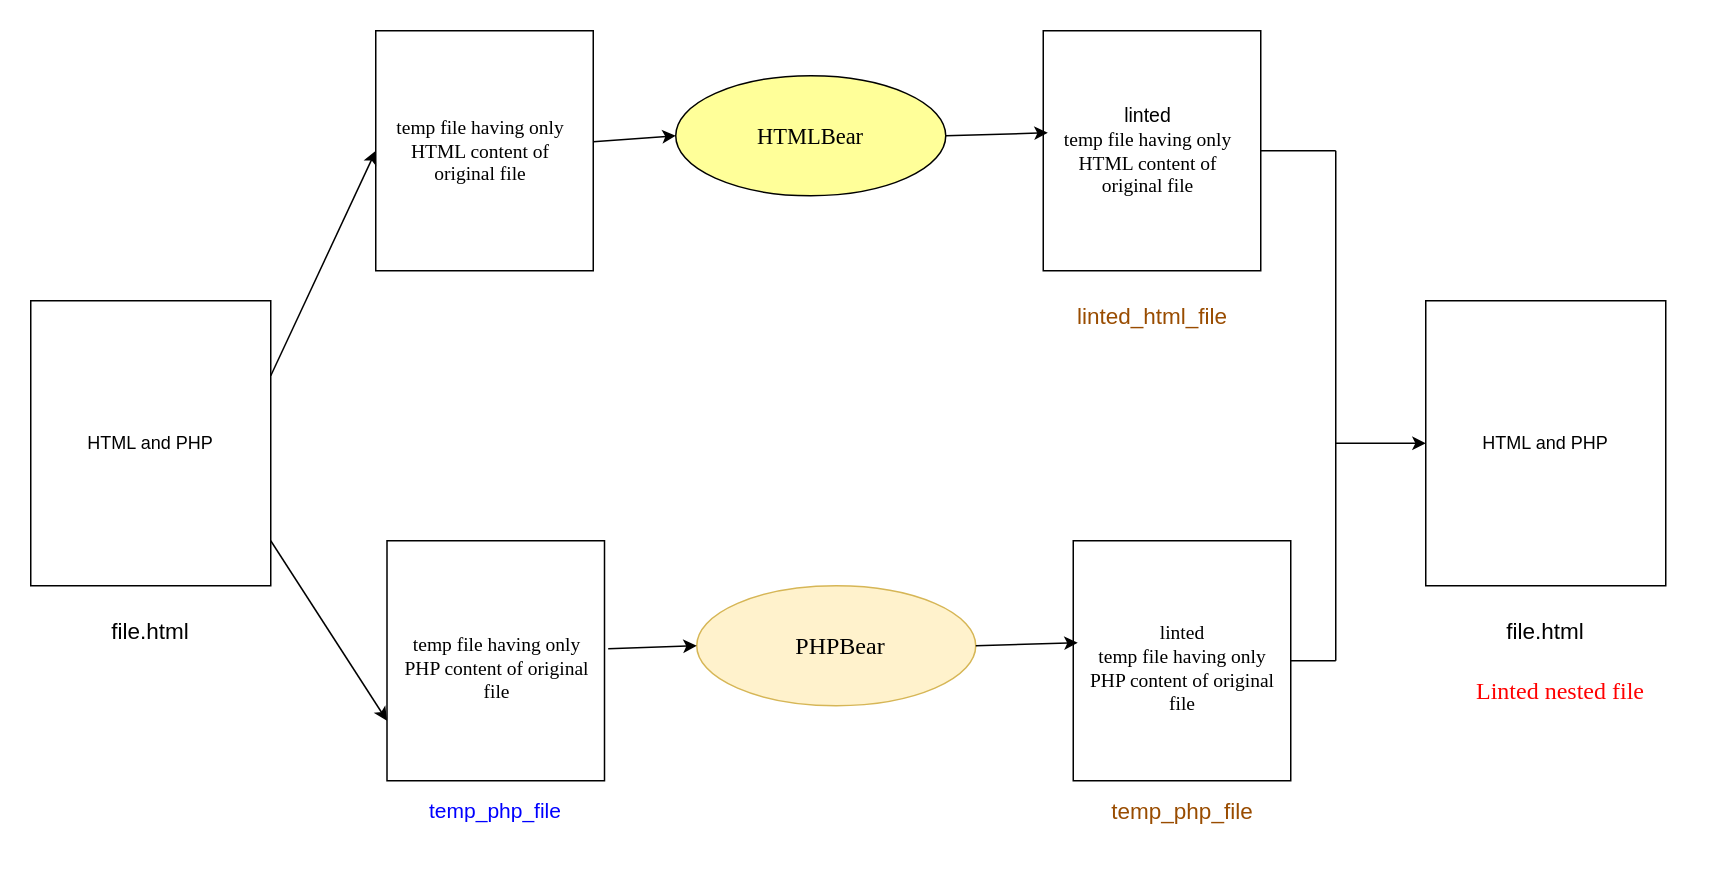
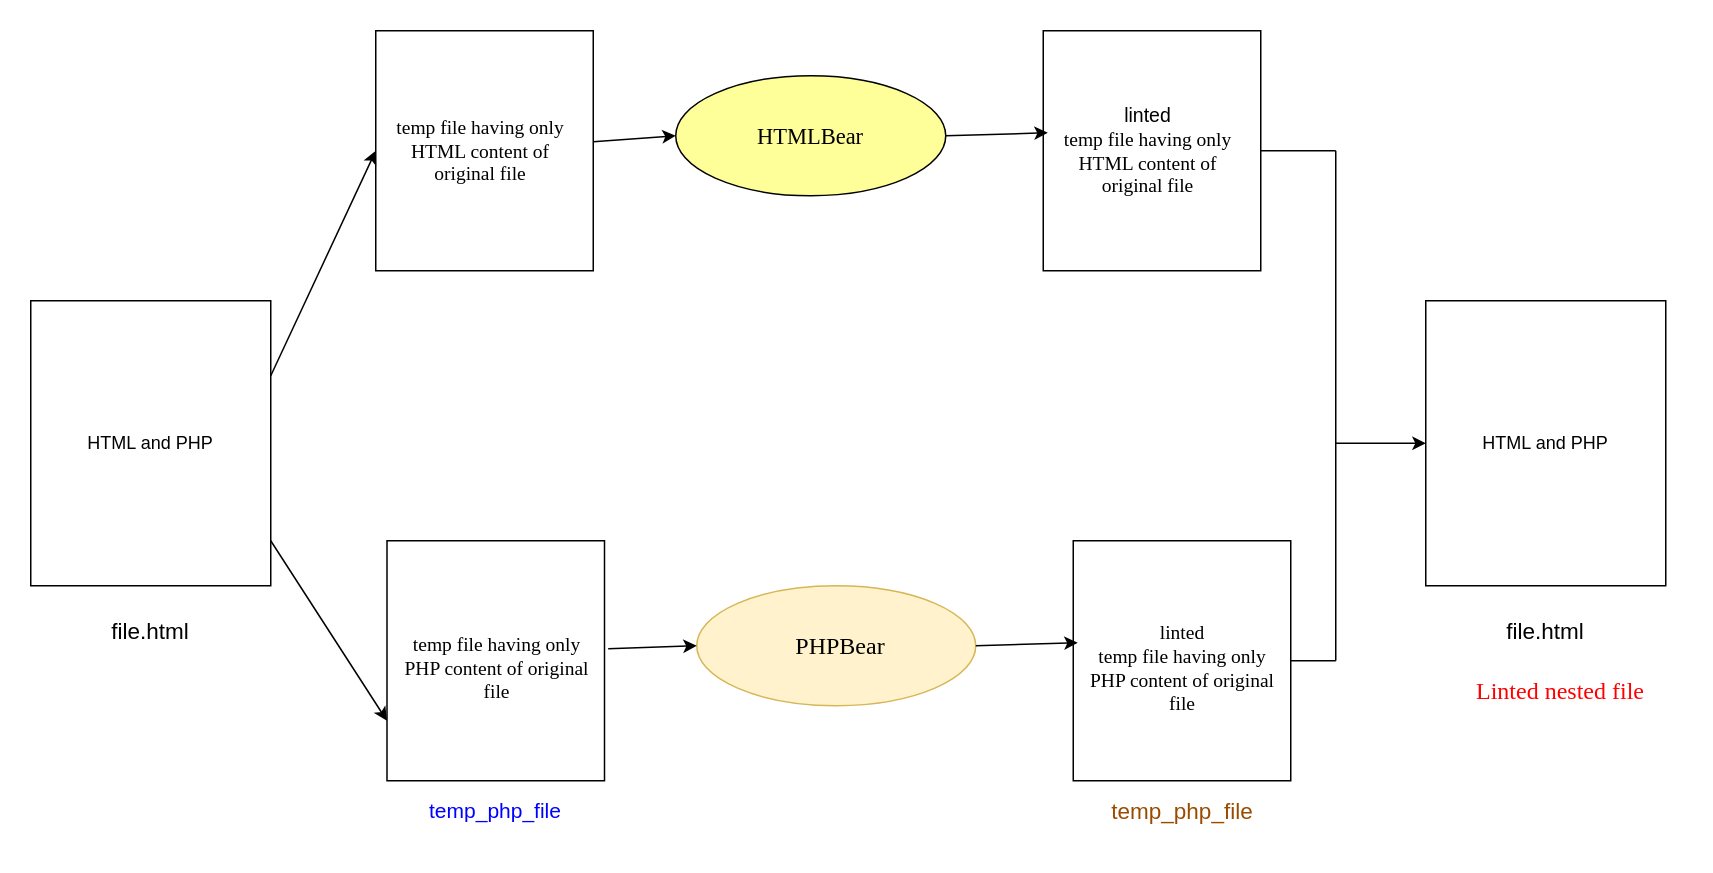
node "linted_html_file": removed
